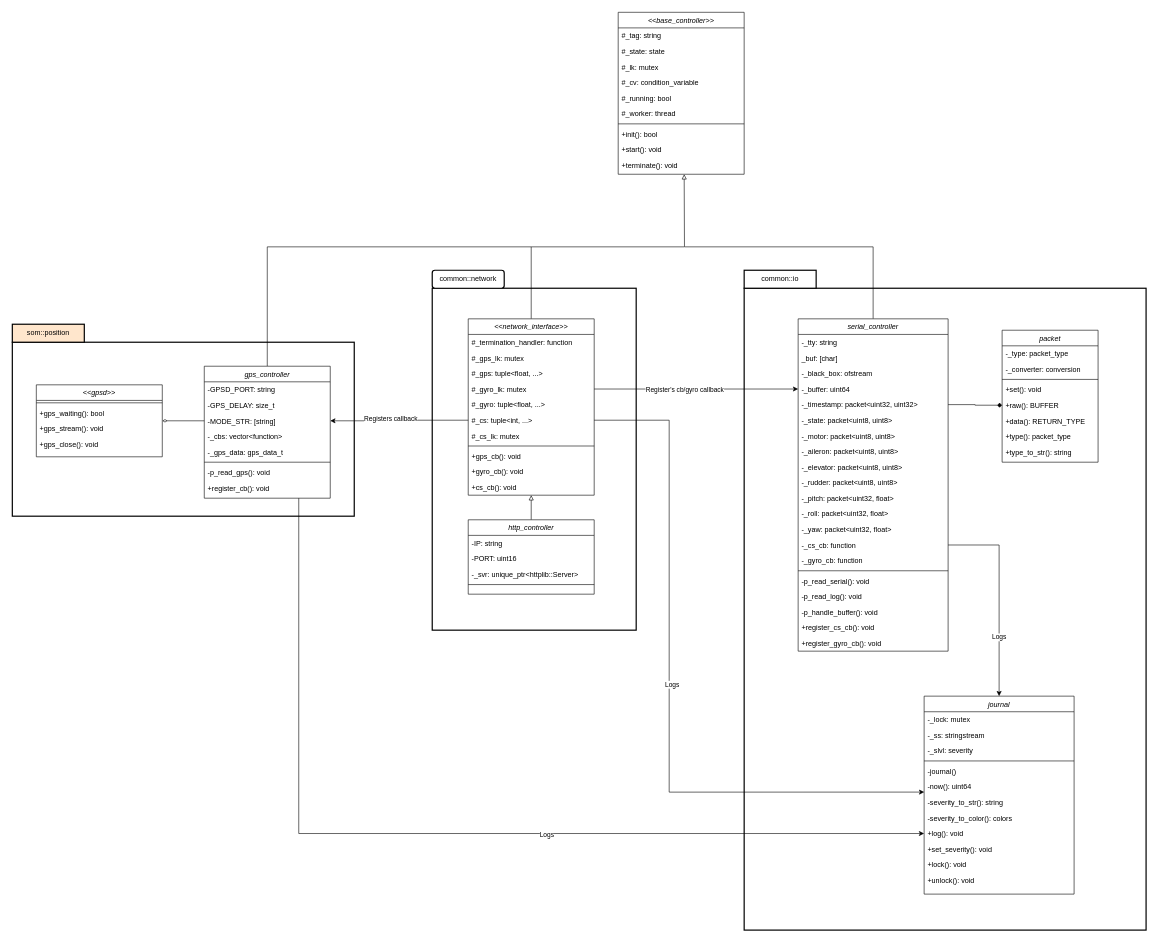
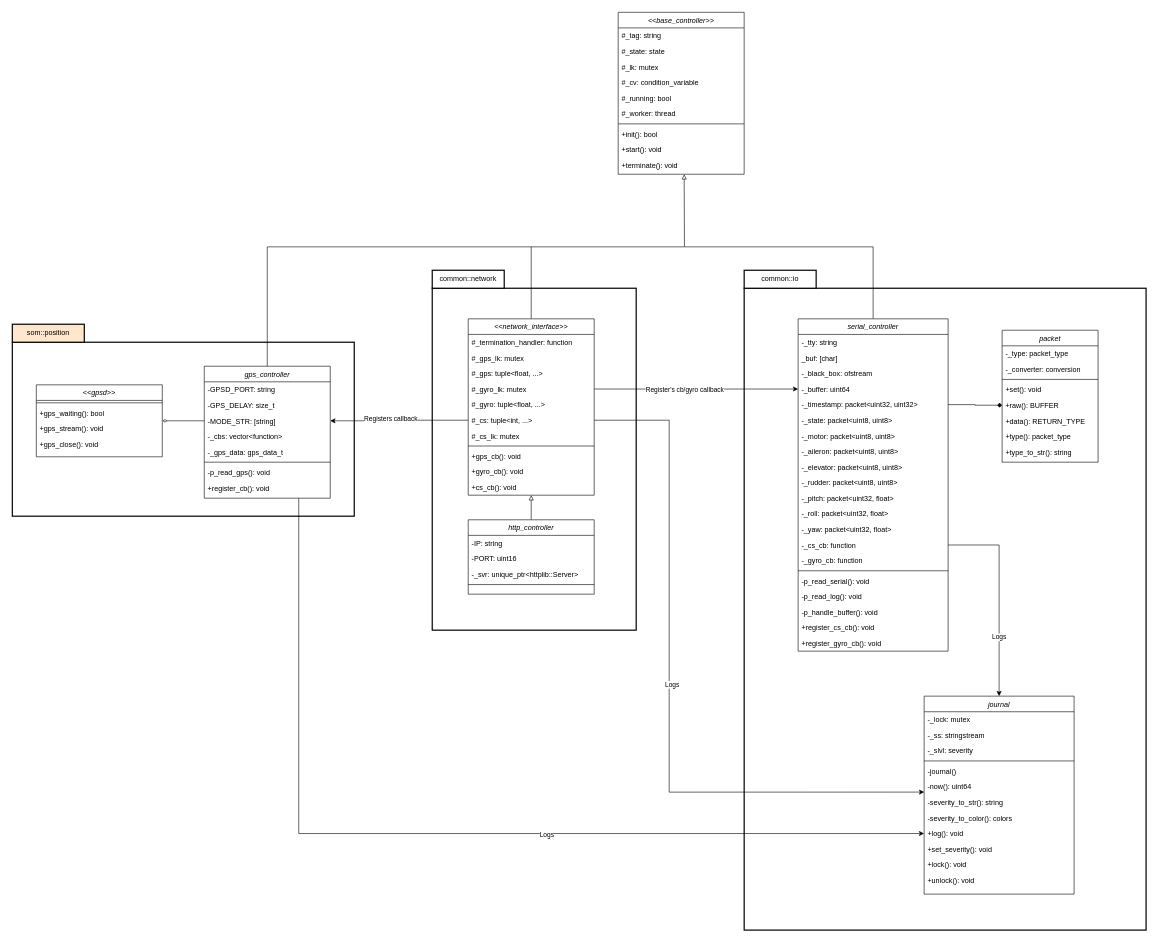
node "common::network": shape rounded rectangle -> rectangle
